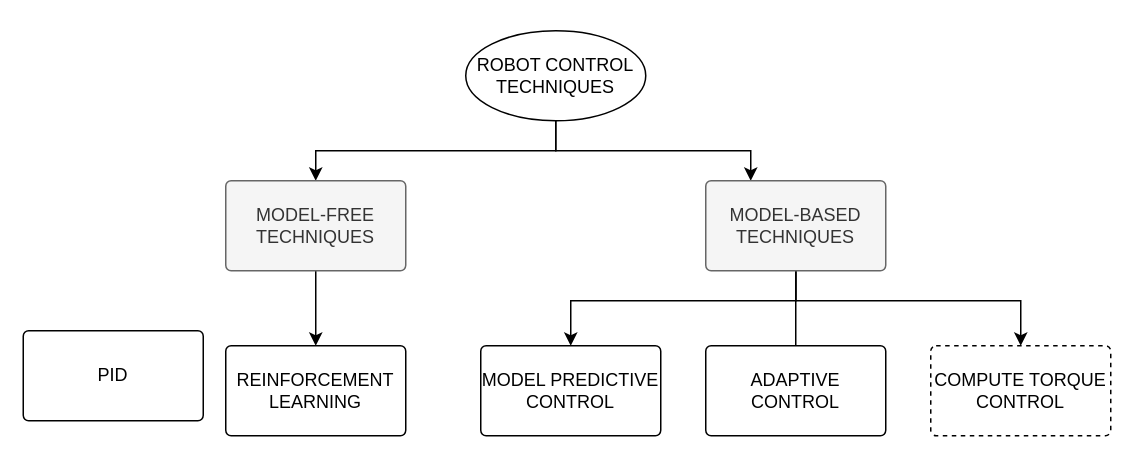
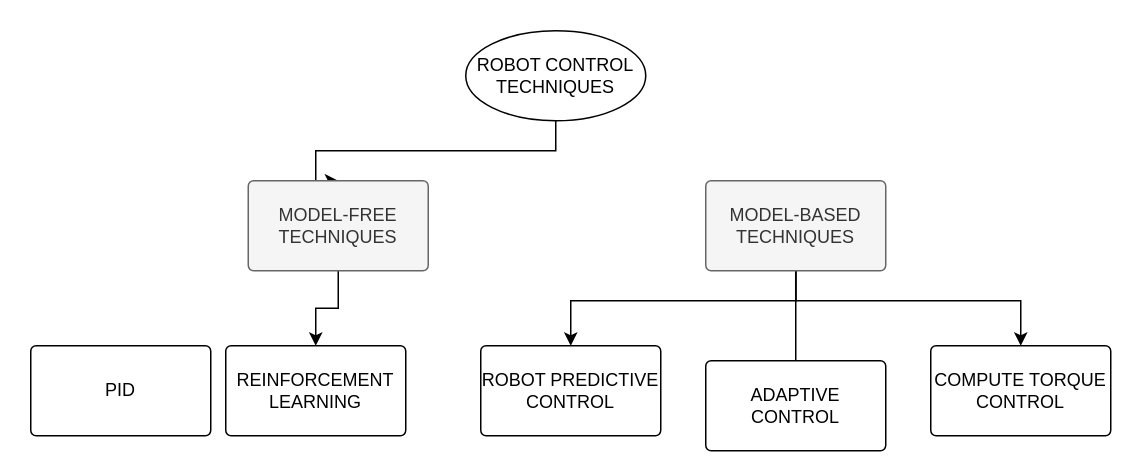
edge "ROBOT CONTROL TECHNIQUES" -> "MODEL-BASED TECHNIQUES": removed
node "MODEL-FREE TECHNIQUES": moved (316, 226) -> (338, 226)
node "PID": moved (113, 376) -> (121, 391)
node "MODEL PREDICTIVE CONTROL": label "MODEL PREDICTIVE CONTROL" -> "ROBOT PREDICTIVE CONTROL"
node "ADAPTIVE CONTROL": moved (796, 391) -> (796, 406)
node "COMPUTE TORQUE CONTROL": style dashed -> solid
